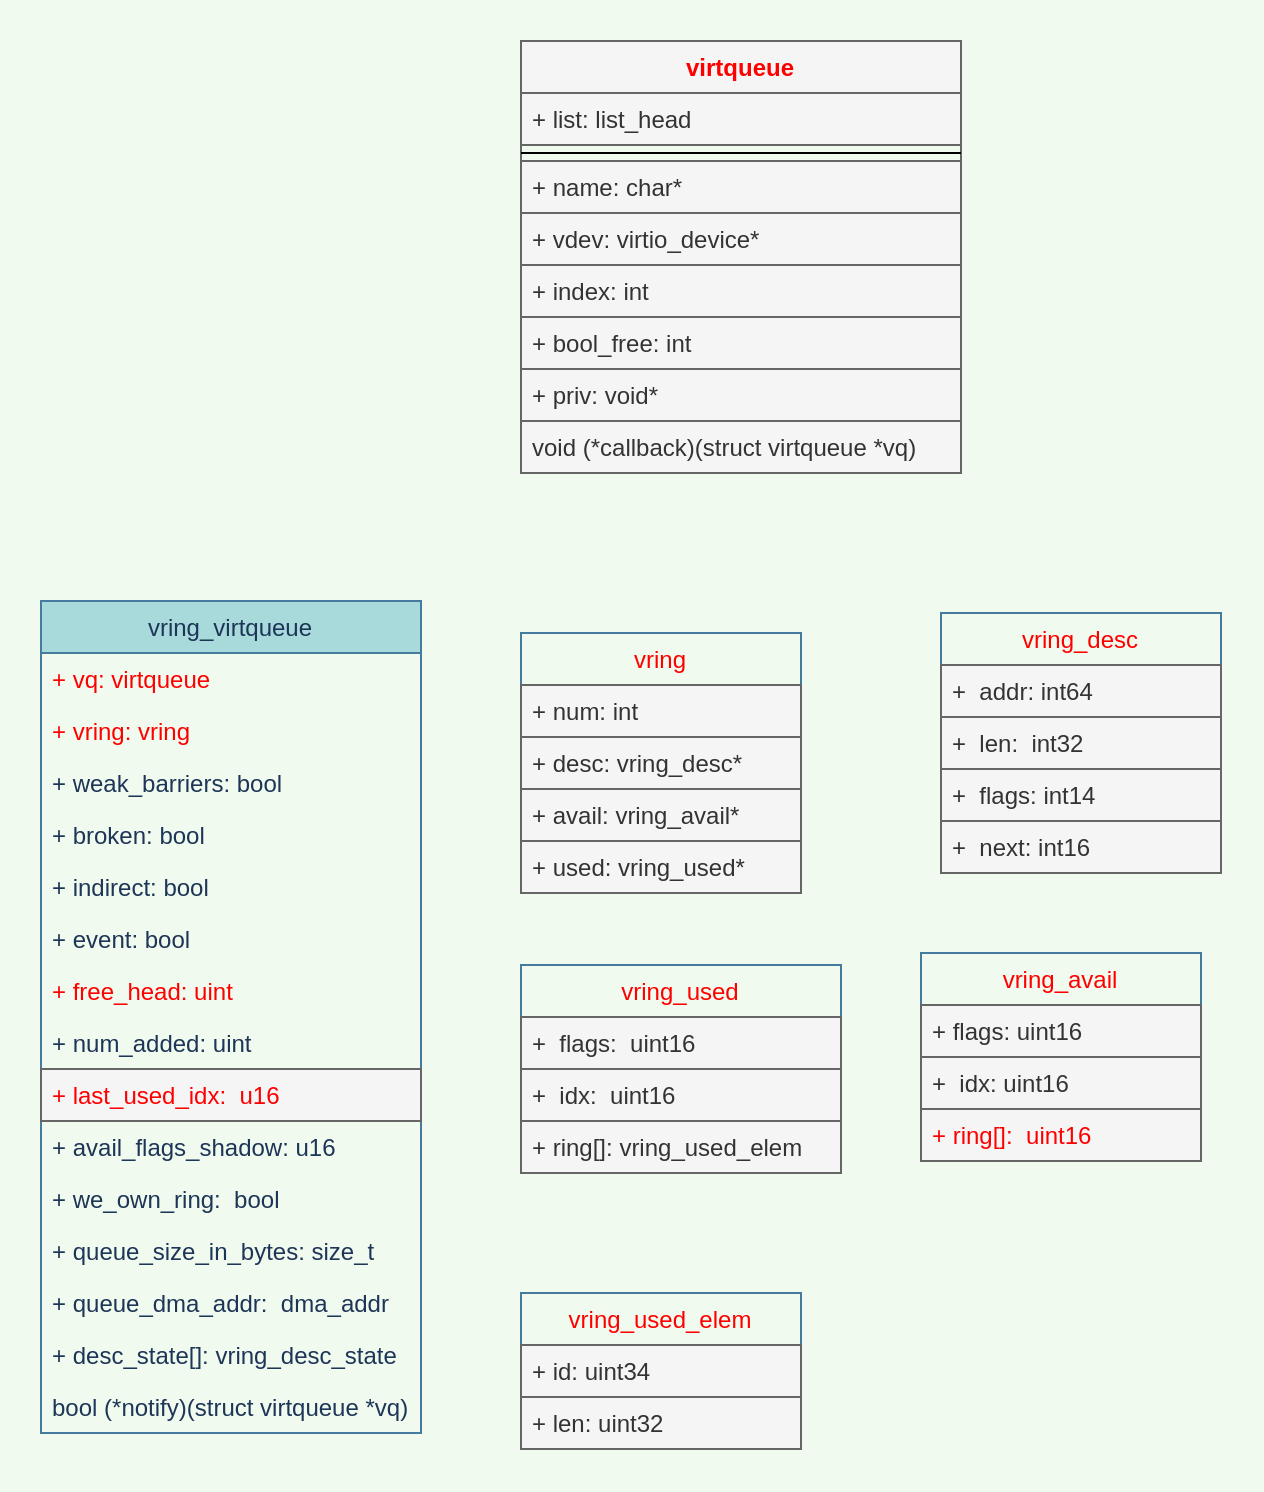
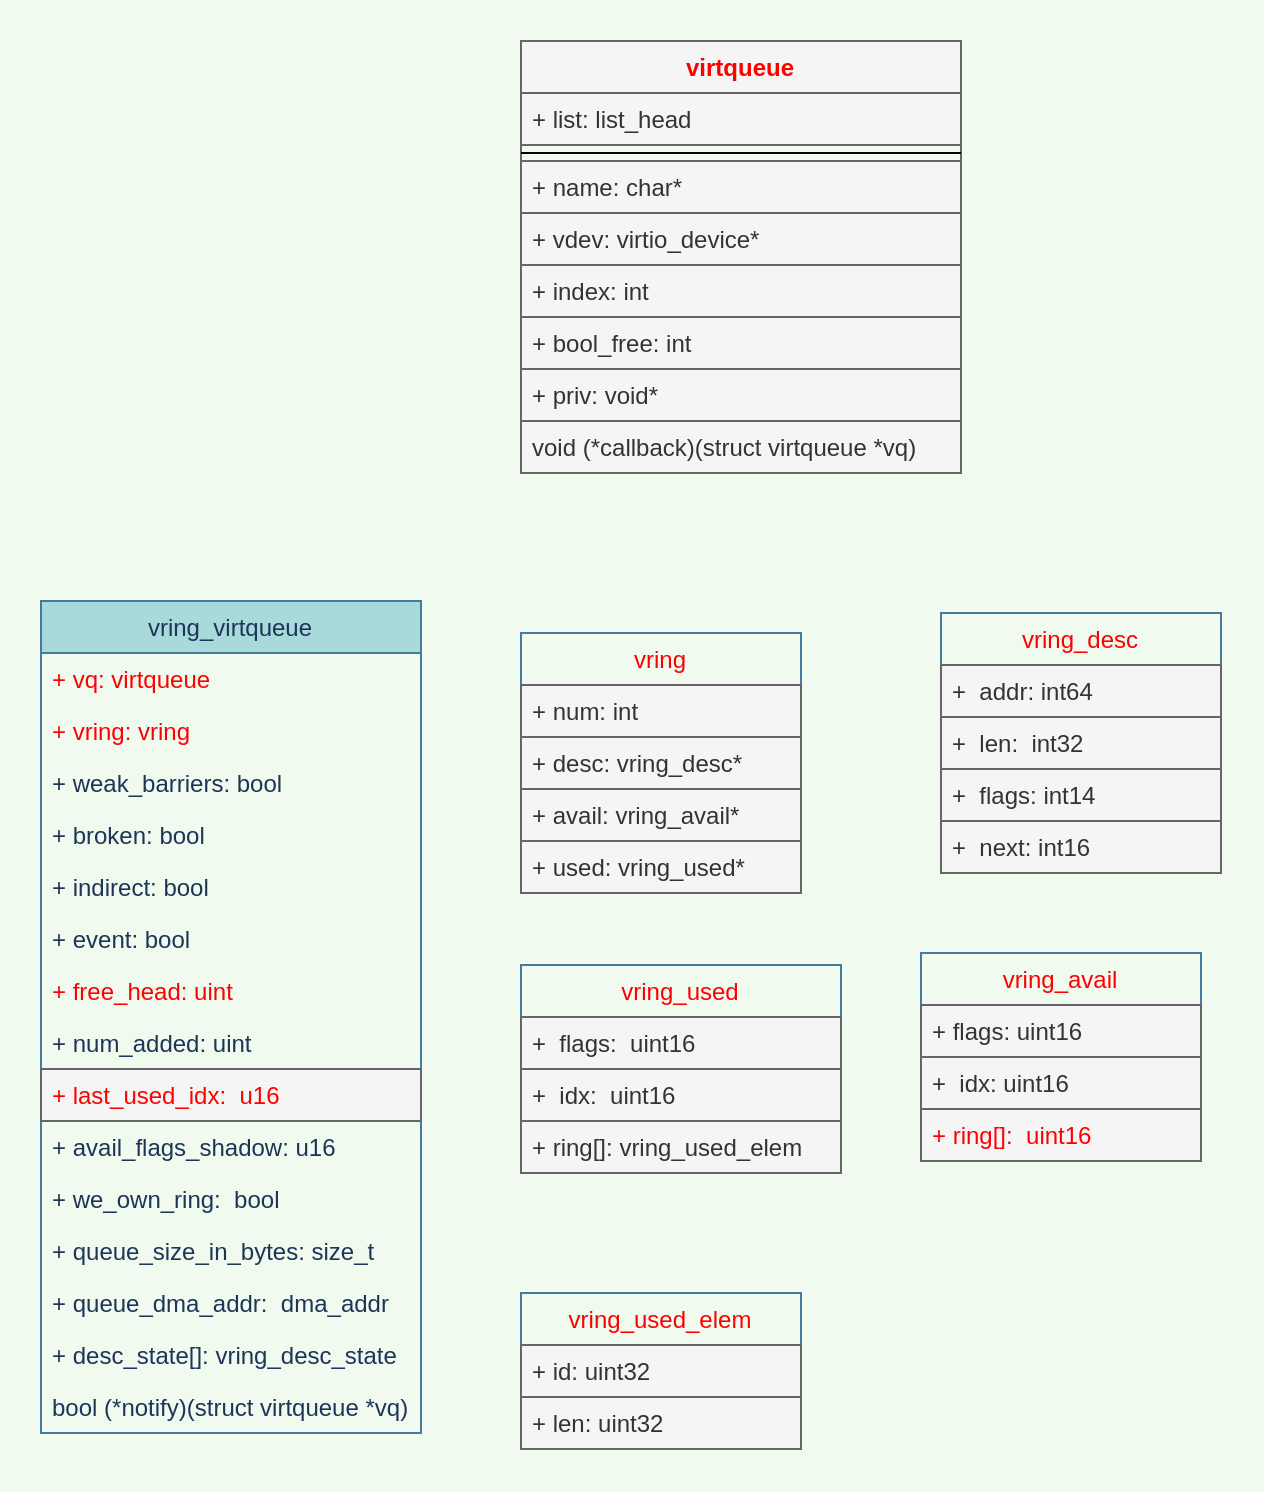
node "+ id: uint34": label "+ id: uint34" -> "+ id: uint32"
